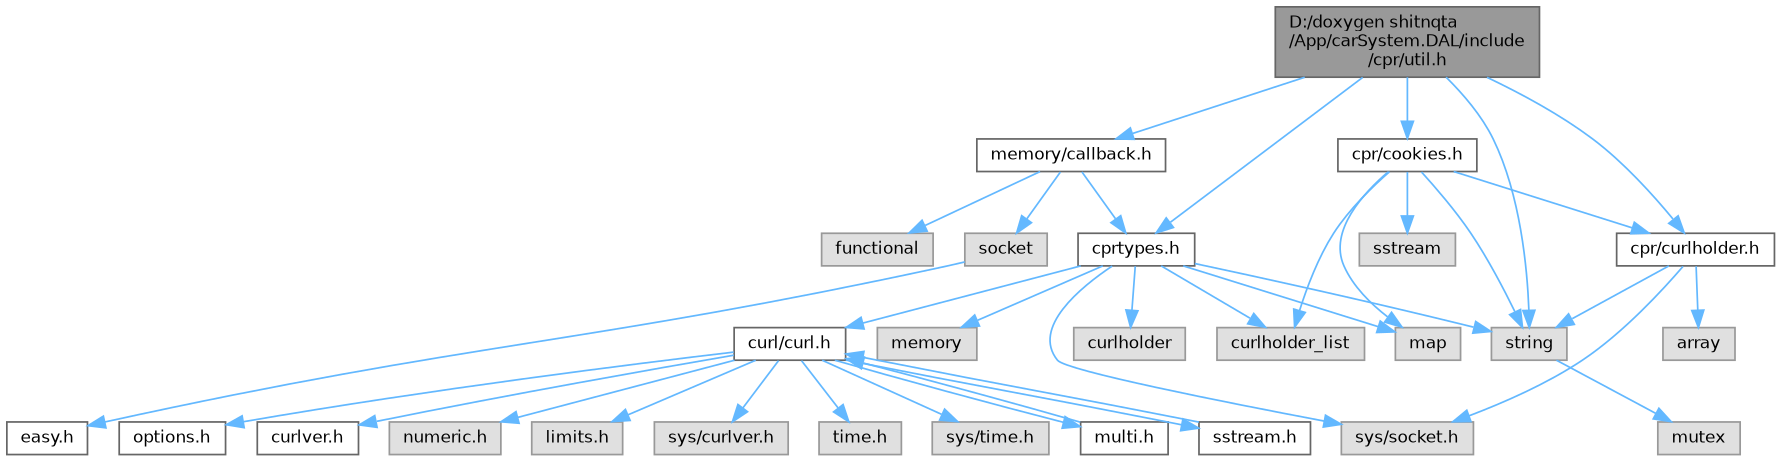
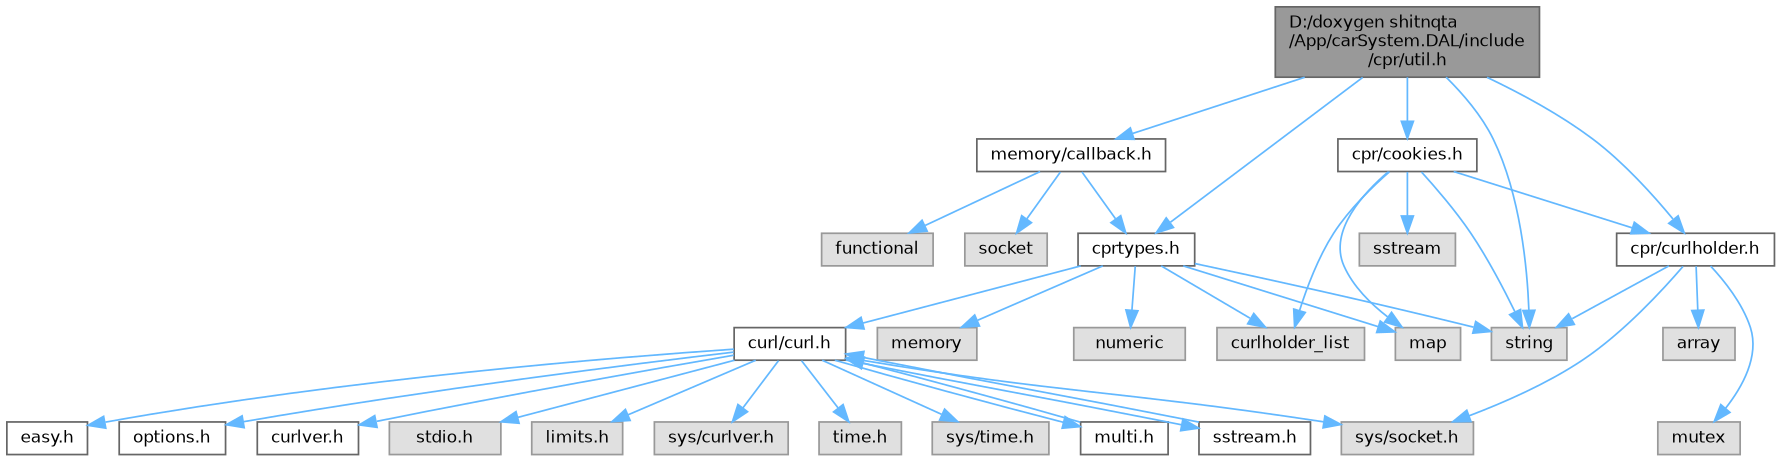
edge "socket" -> "easy.h": now "curl/curl.h" -> "easy.h"
node "curlholder": label "curlholder" -> "numeric"
edge "cprtypes.h" -> "sys/socket.h": now "curl/curl.h" -> "sys/socket.h"
edge "string" -> "mutex": now "cpr/curlholder.h" -> "mutex"
node "numeric.h": label "numeric.h" -> "stdio.h"
